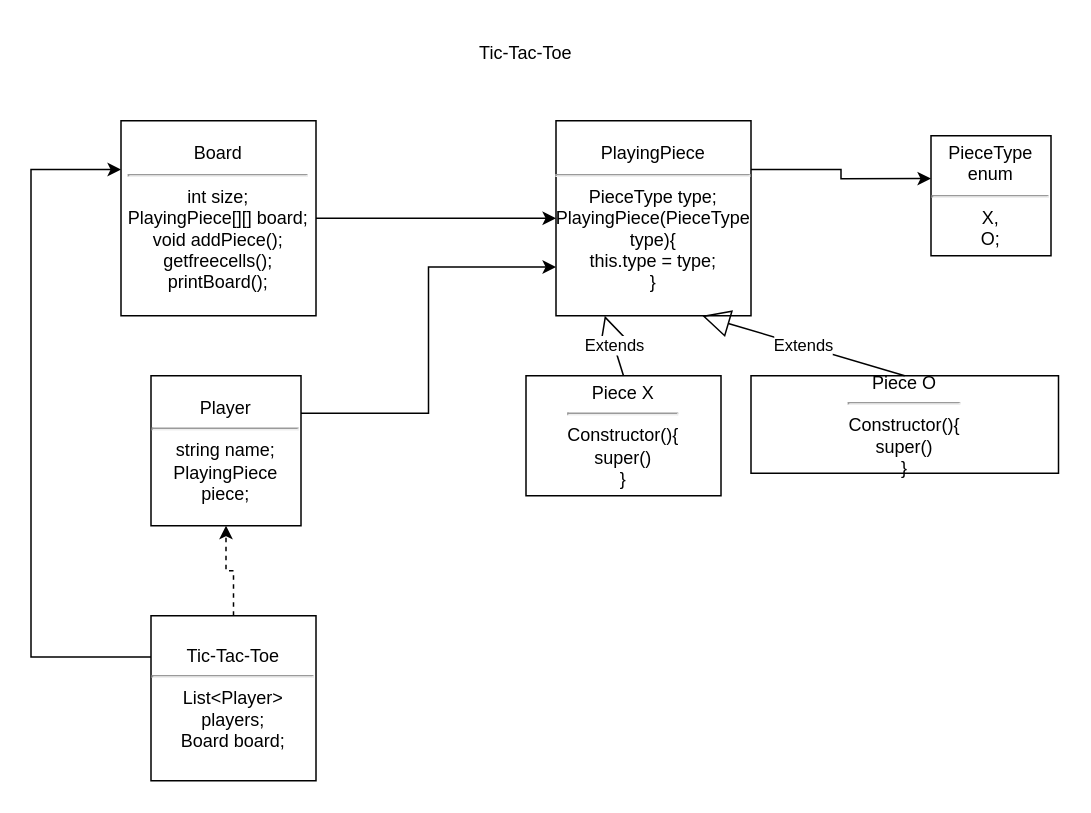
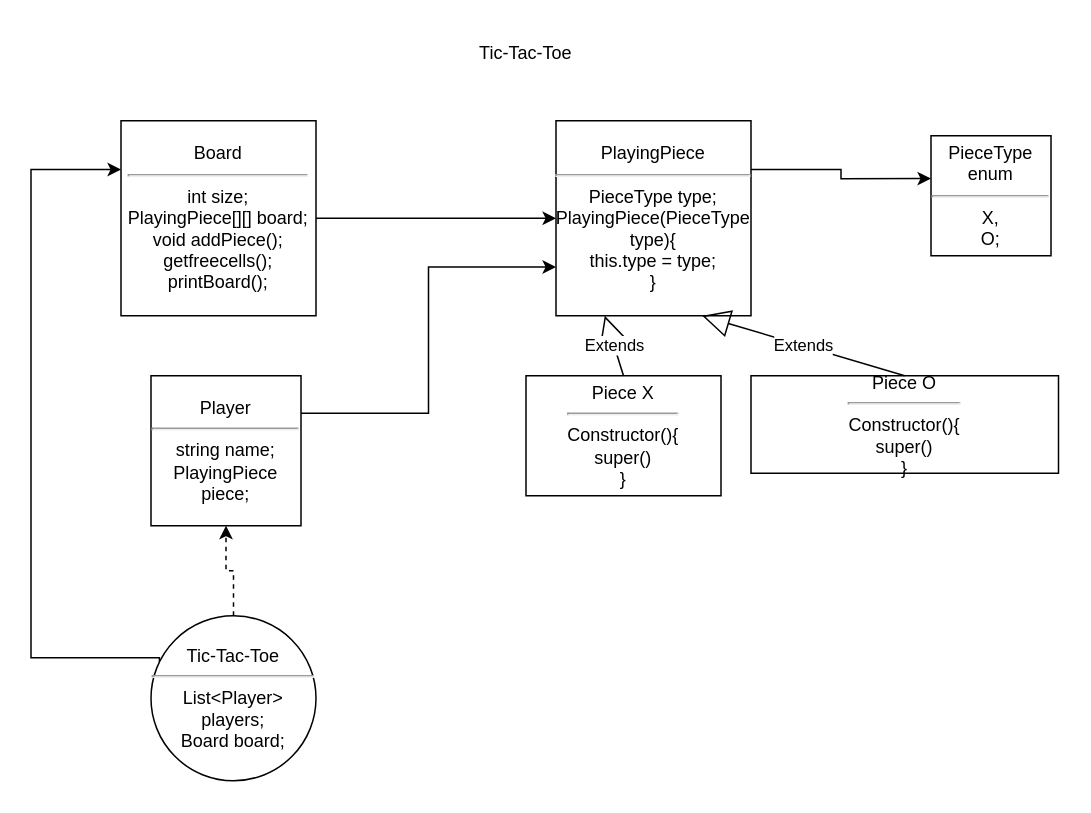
node "Tic-Tac-ToeList<Player> players; Board board;": shape rectangle -> ellipse
